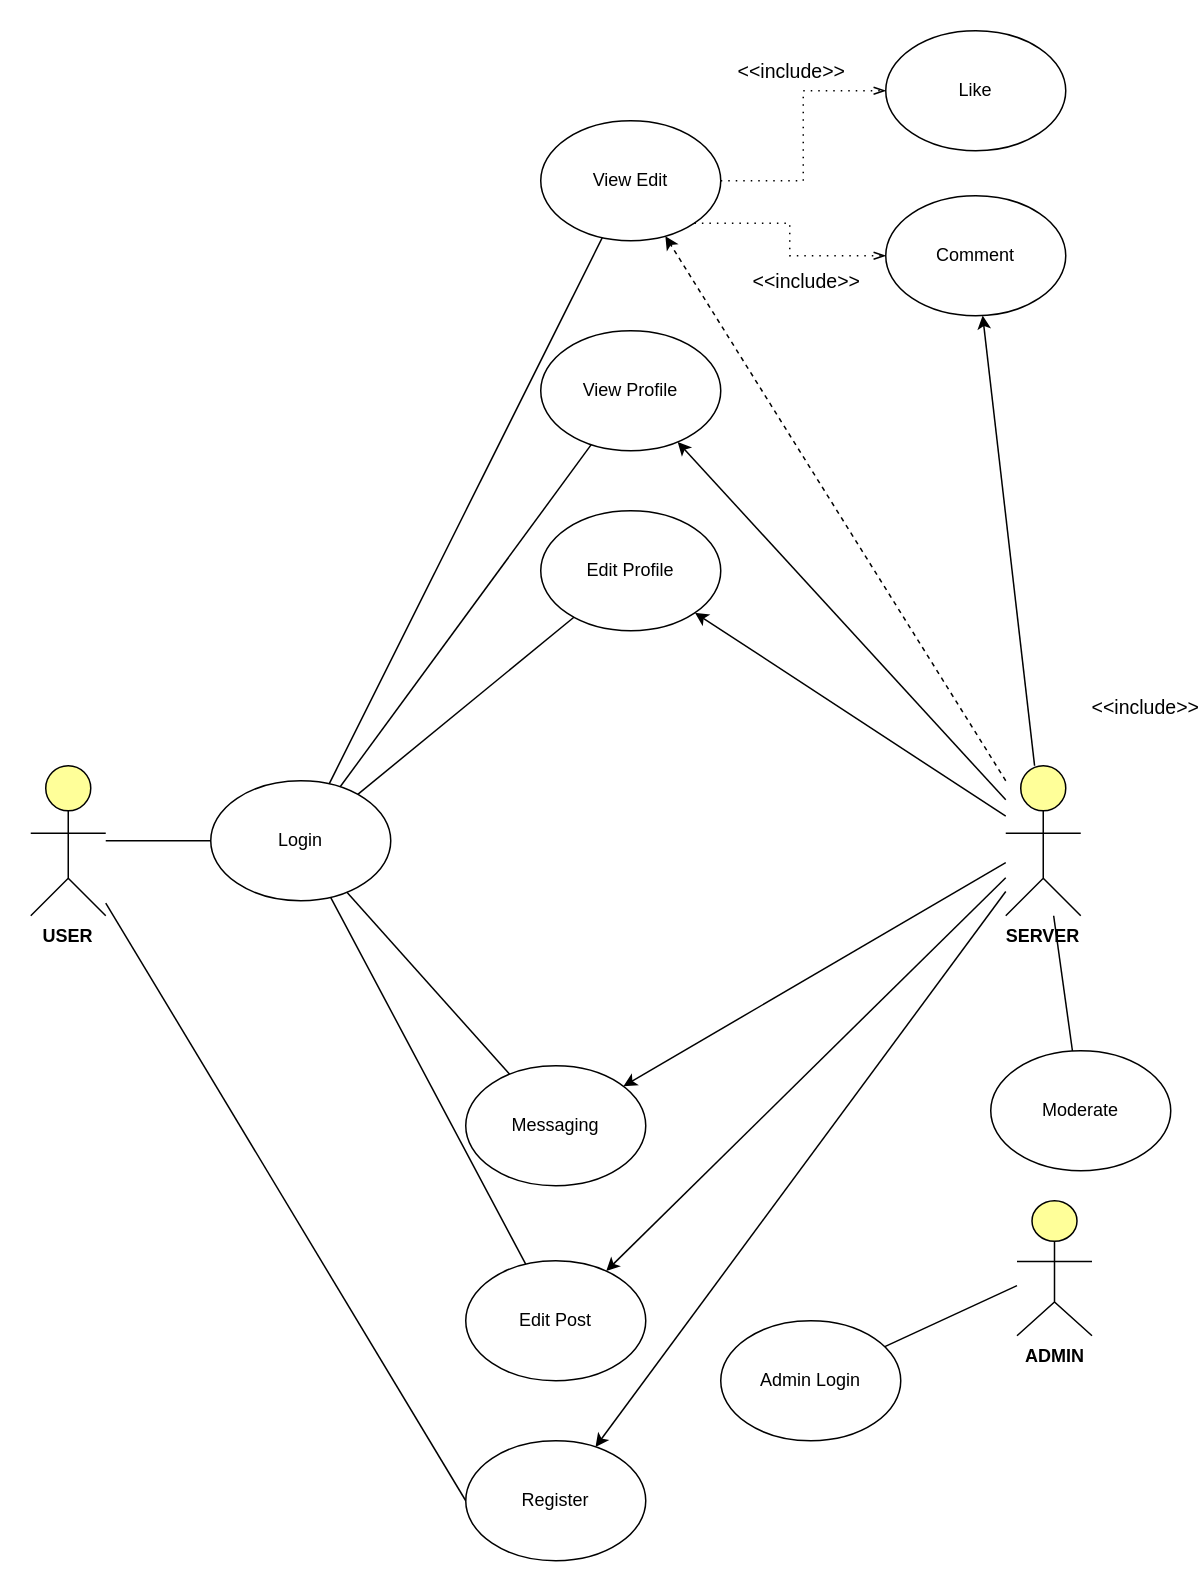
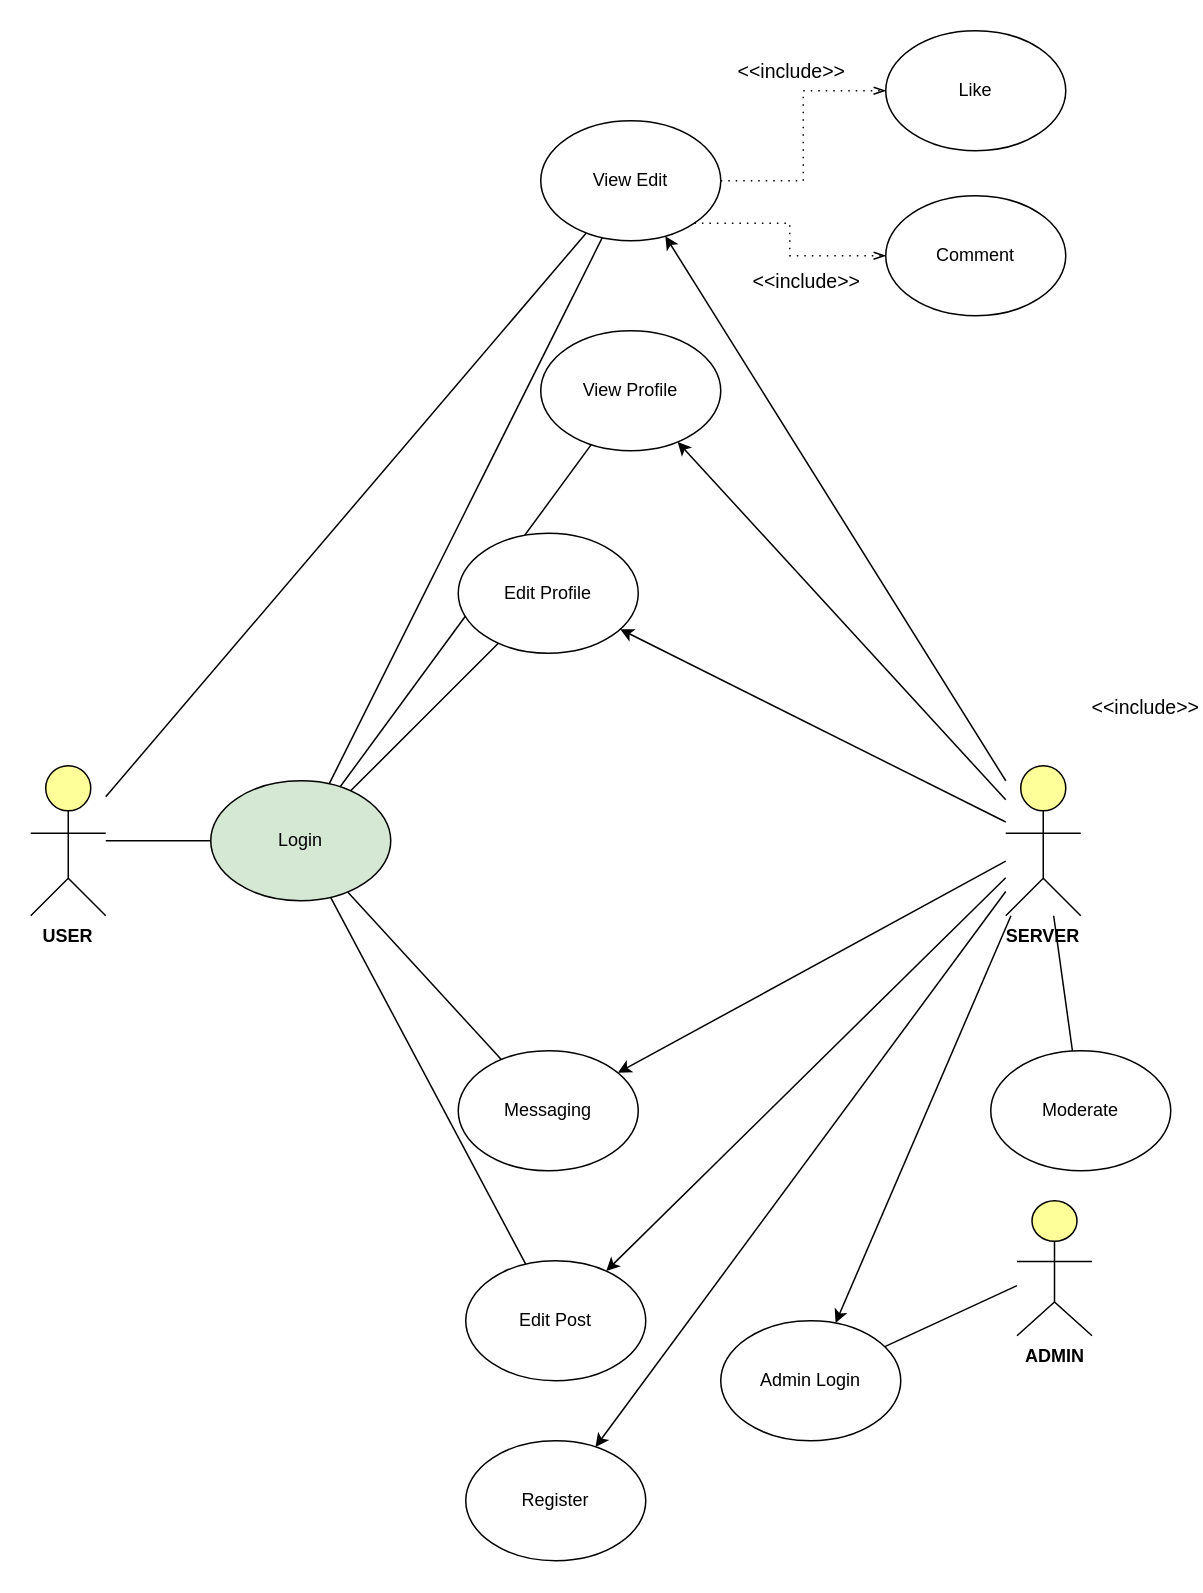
edge "SERVER" -> "View Edit": style dashed -> solid
edge "SERVER" -> "Comment": now "SERVER" -> "Admin Login"
node "Edit Profile": moved (631, 571) -> (548, 593)
node "Login": fillcolor #ffffff -> #d5e8d4
node "Messaging": moved (556, 1126) -> (548, 1111)
edge "USER" -- "Register": now "USER" -- "View Edit"
